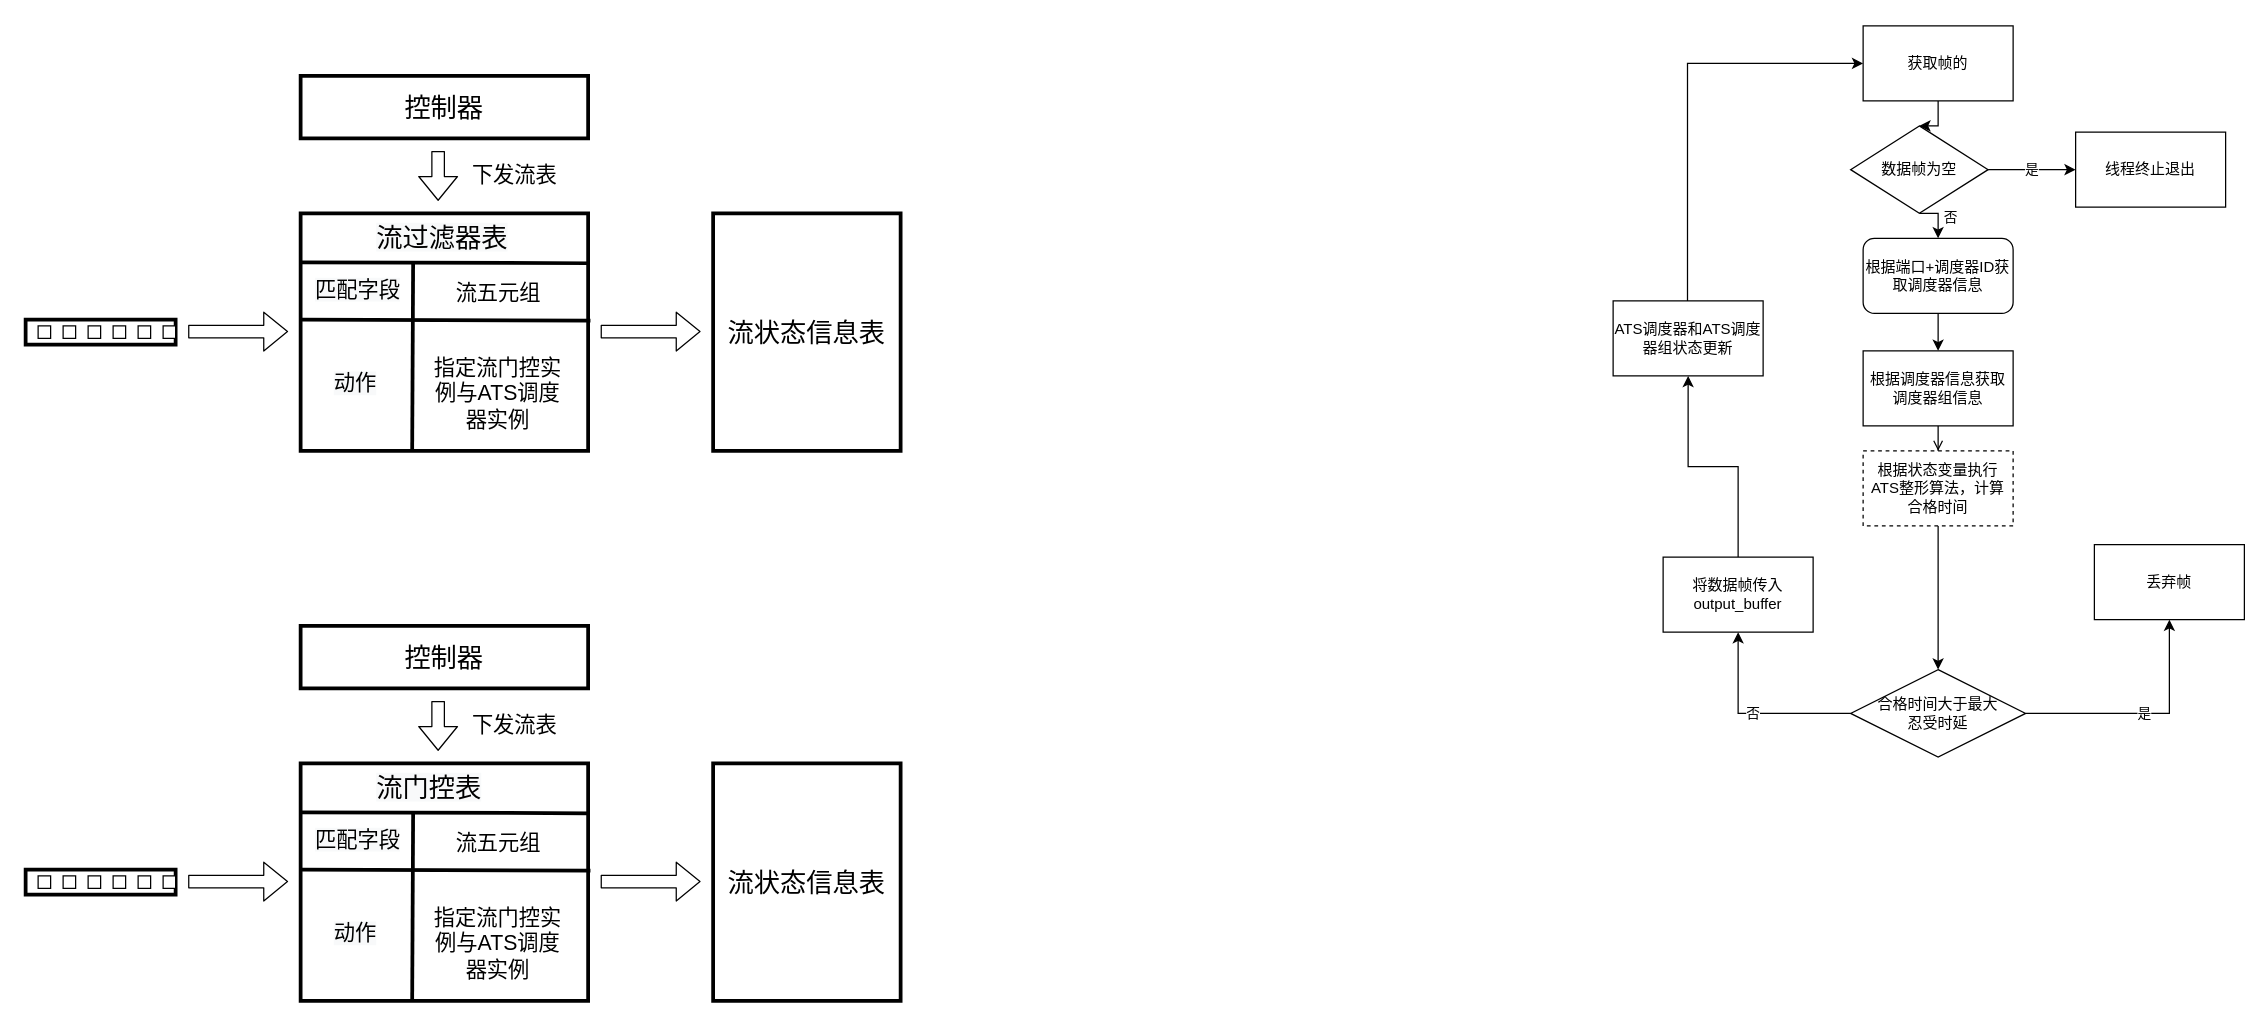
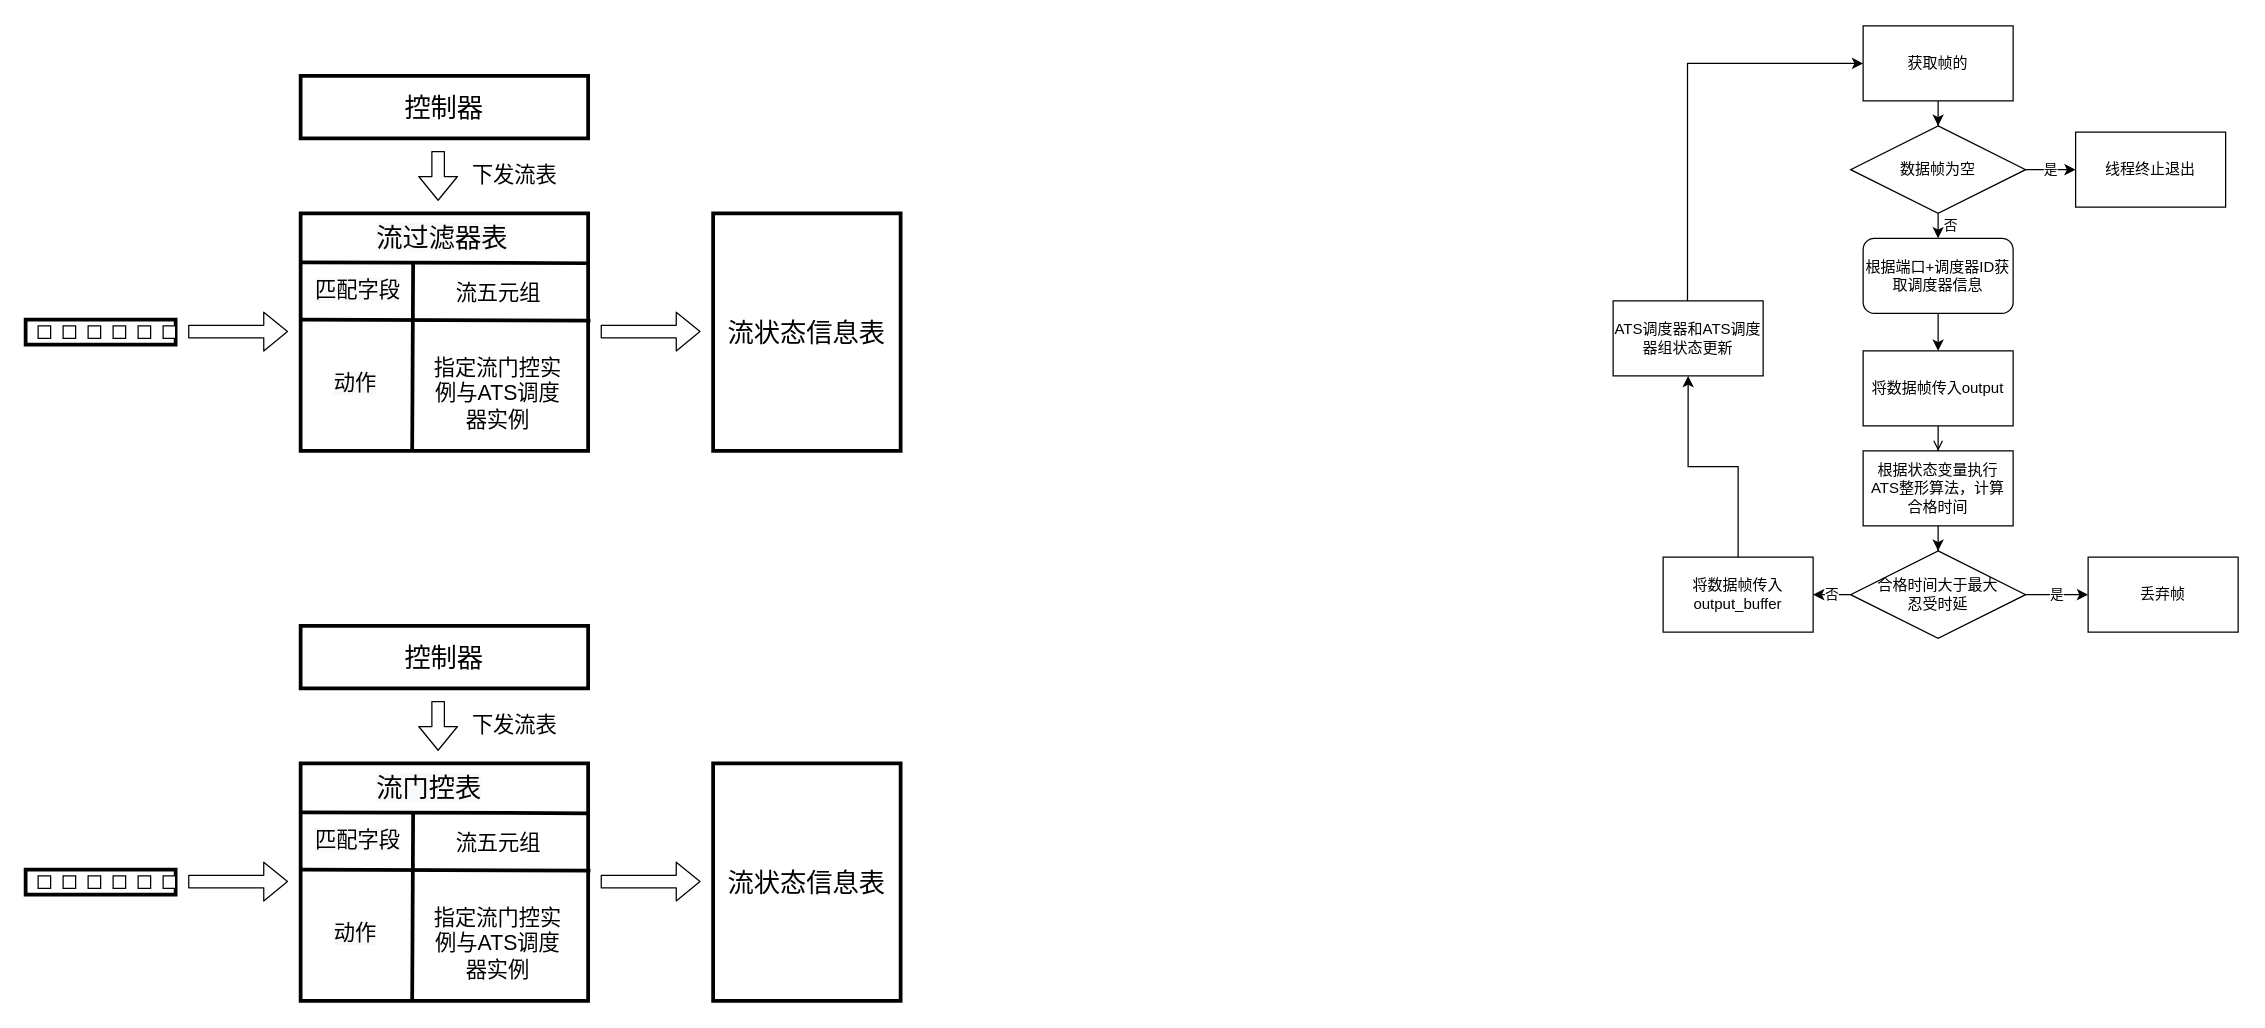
node "数据帧为空": size 138x88 -> 175x88
node "根据调度器信息获取调度器组信息": label "根据调度器信息获取调度器组信息" -> "将数据帧传入output"
node "根据状态变量执行ATS整形算法，计算合格时间": style dashed -> solid
node "丢弃帧": moved (2169, 582) -> (2163, 594)
node "合格时间大于最大 忍受时延": moved (1938, 713) -> (1938, 594)
